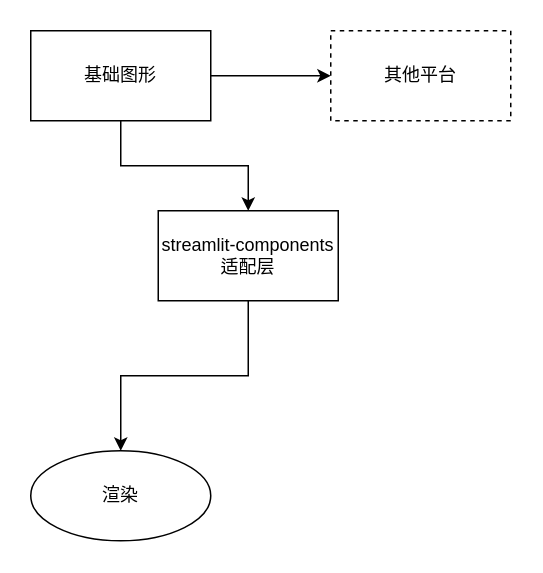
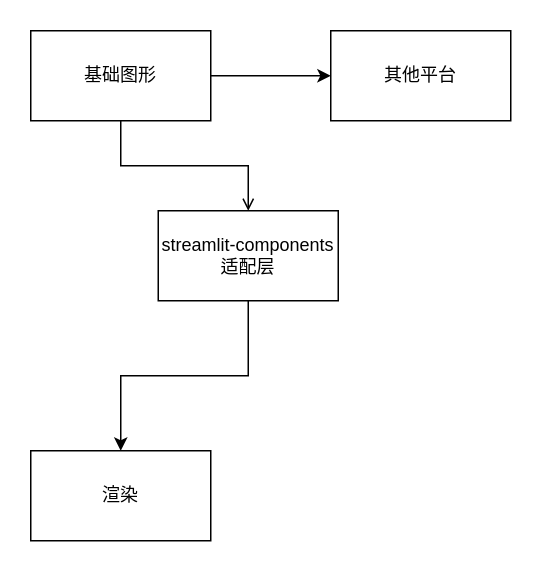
node "其他平台": style dashed -> solid
edge "基础图形" -> "streamlit-components适配层": arrowhead classic -> open
node "渲染": shape ellipse -> rectangle
